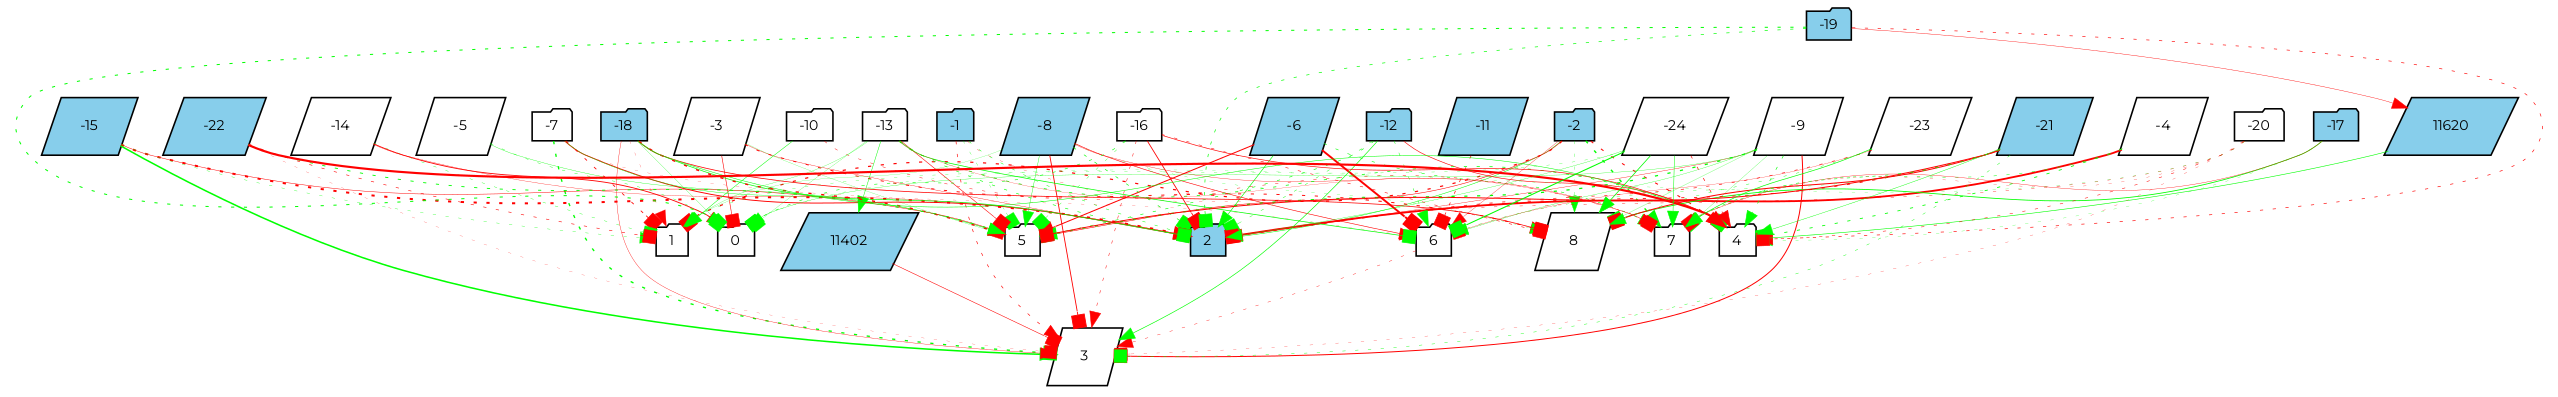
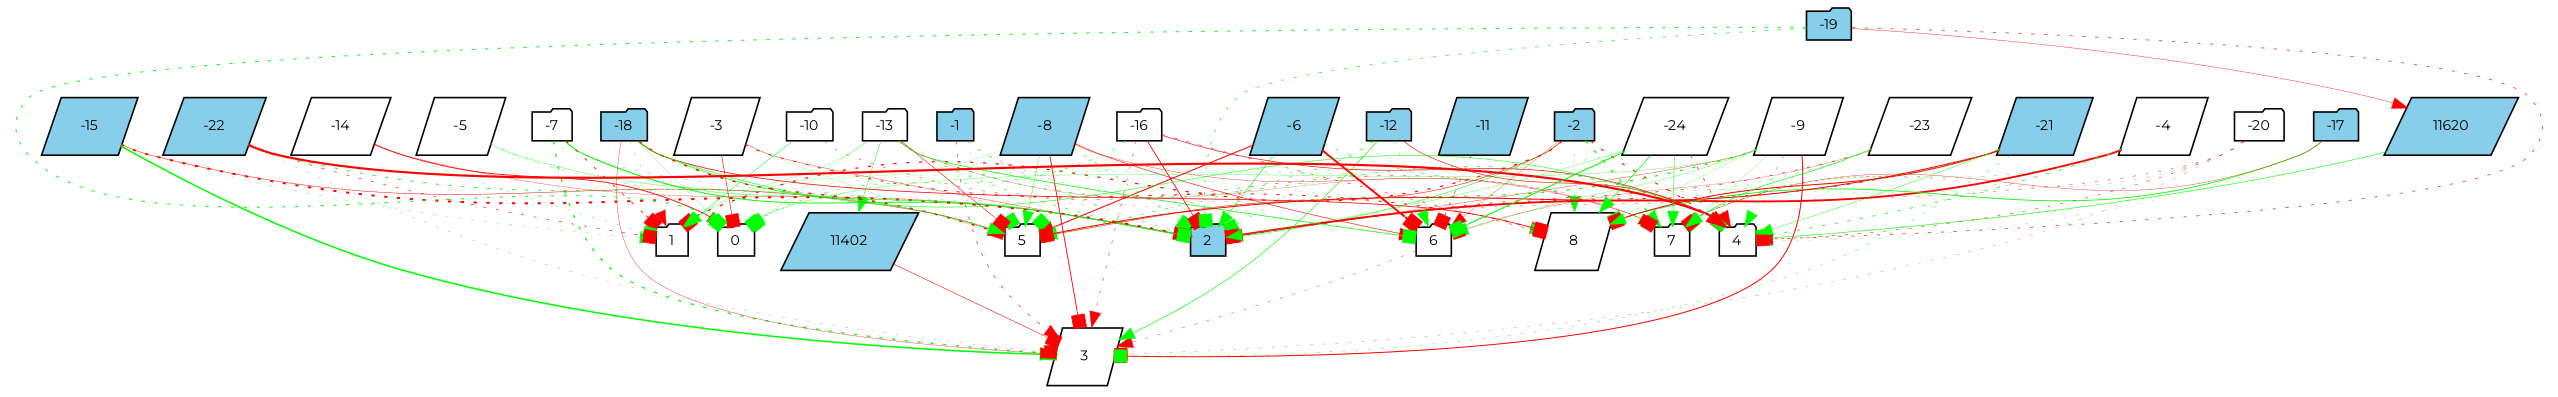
edge "-7" -> "2": color red -> green
